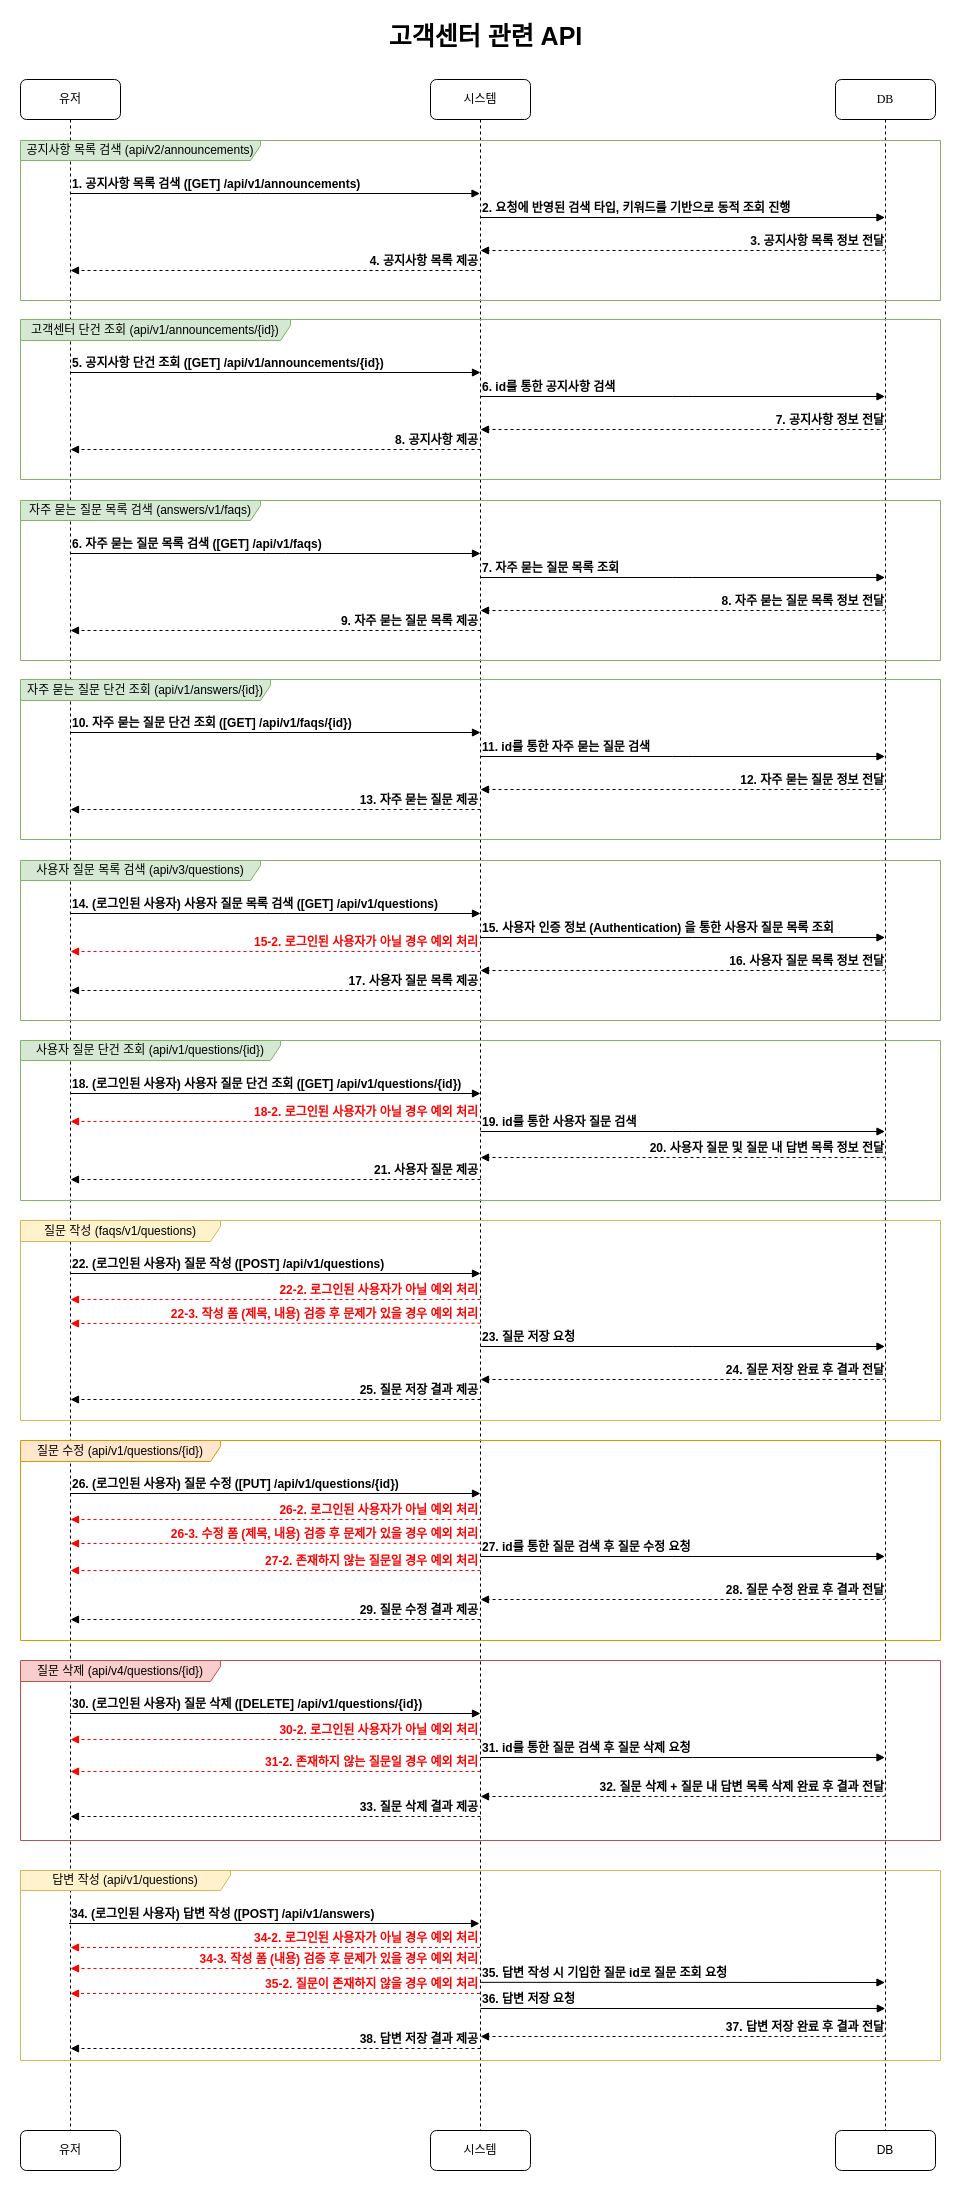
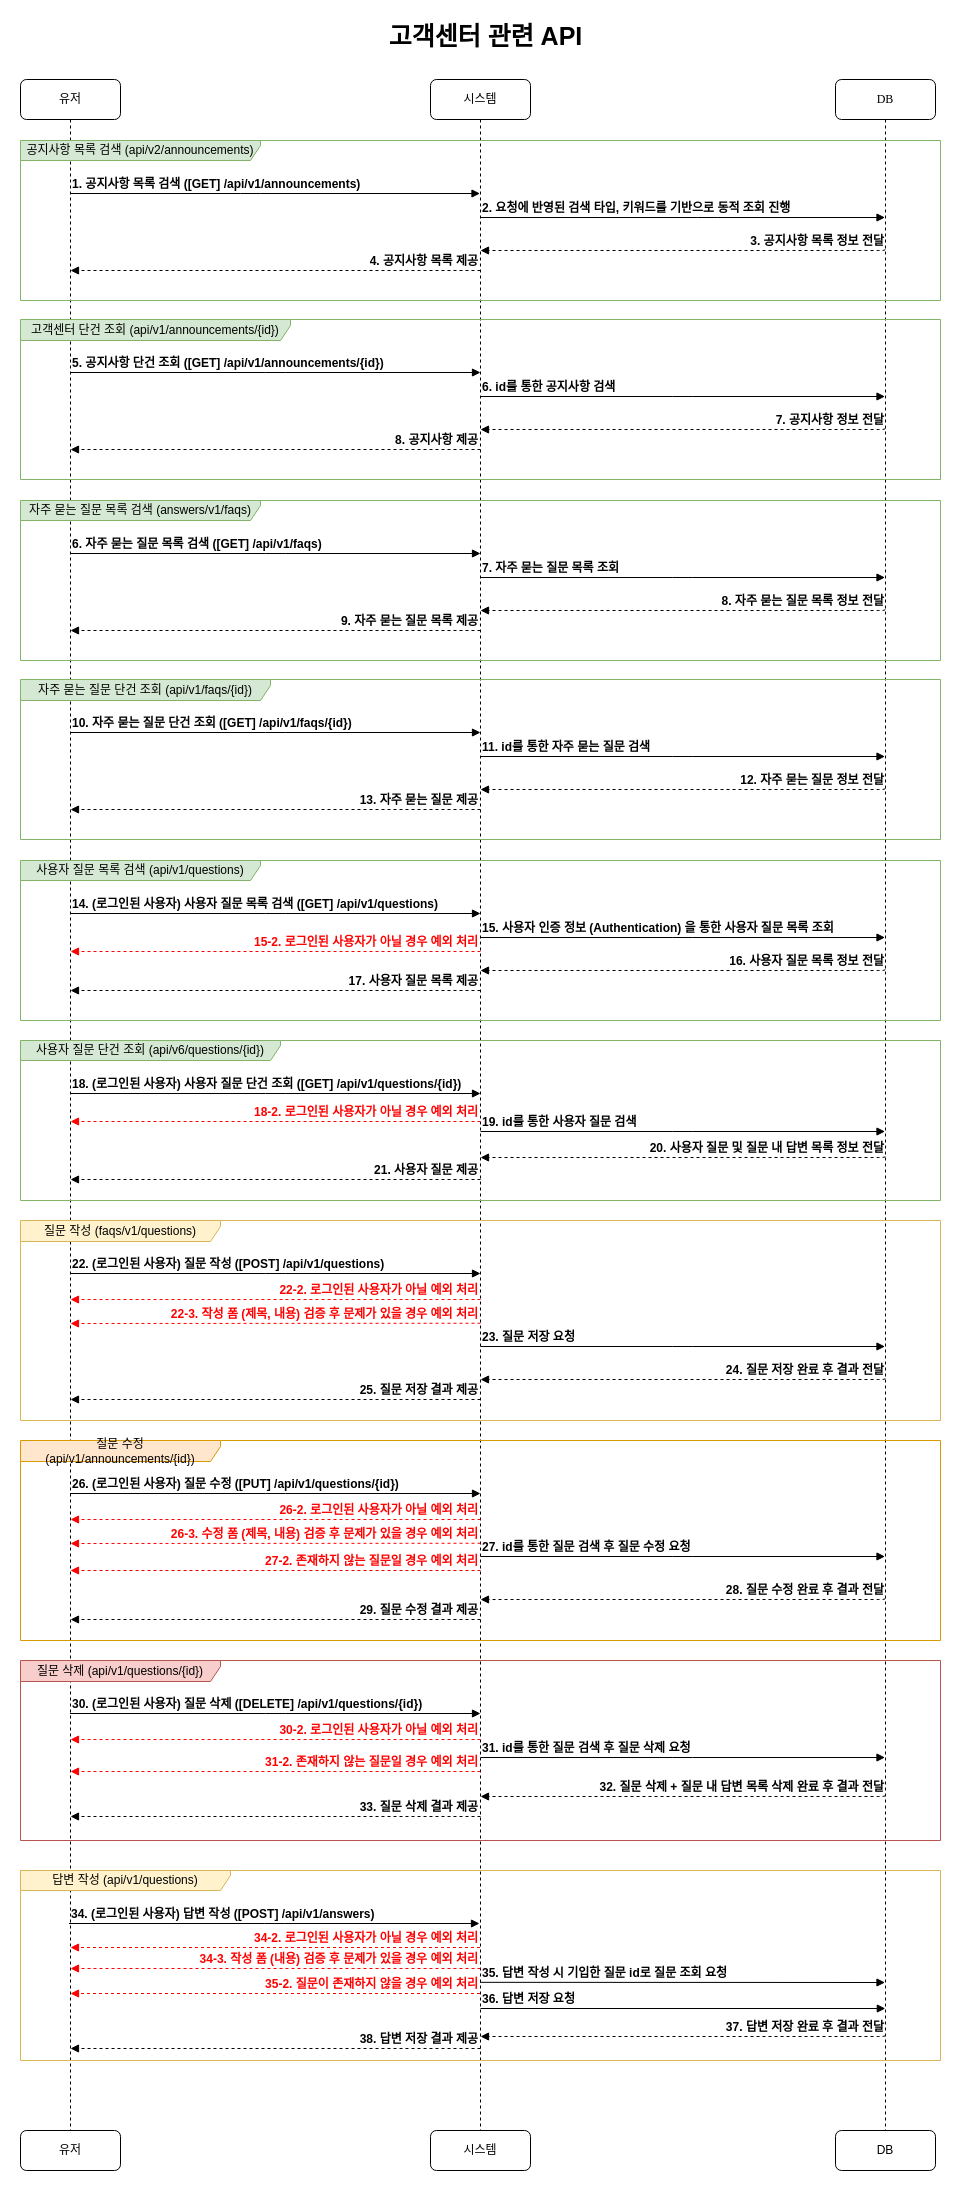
node "자주 묻는 질문 단건 조회 (api/v1/answers/{id})": label "자주 묻는 질문 단건 조회 (api/v1/answers/{id})" -> "자주 묻는 질문 단건 조회 (api/v1/faqs/{id})"
node "사용자 질문 목록 검색 (api/v3/questions)": label "사용자 질문 목록 검색 (api/v3/questions)" -> "사용자 질문 목록 검색 (api/v1/questions)"
node "사용자 질문 단건 조회 (api/v1/questions/{id})": label "사용자 질문 단건 조회 (api/v1/questions/{id})" -> "사용자 질문 단건 조회 (api/v6/questions/{id})"
node "질문 수정 (api/v1/questions/{id})": label "질문 수정 (api/v1/questions/{id})" -> "질문 수정 (api/v1/announcements/{id})"
node "질문 삭제 (api/v4/questions/{id})": label "질문 삭제 (api/v4/questions/{id})" -> "질문 삭제 (api/v1/questions/{id})"
